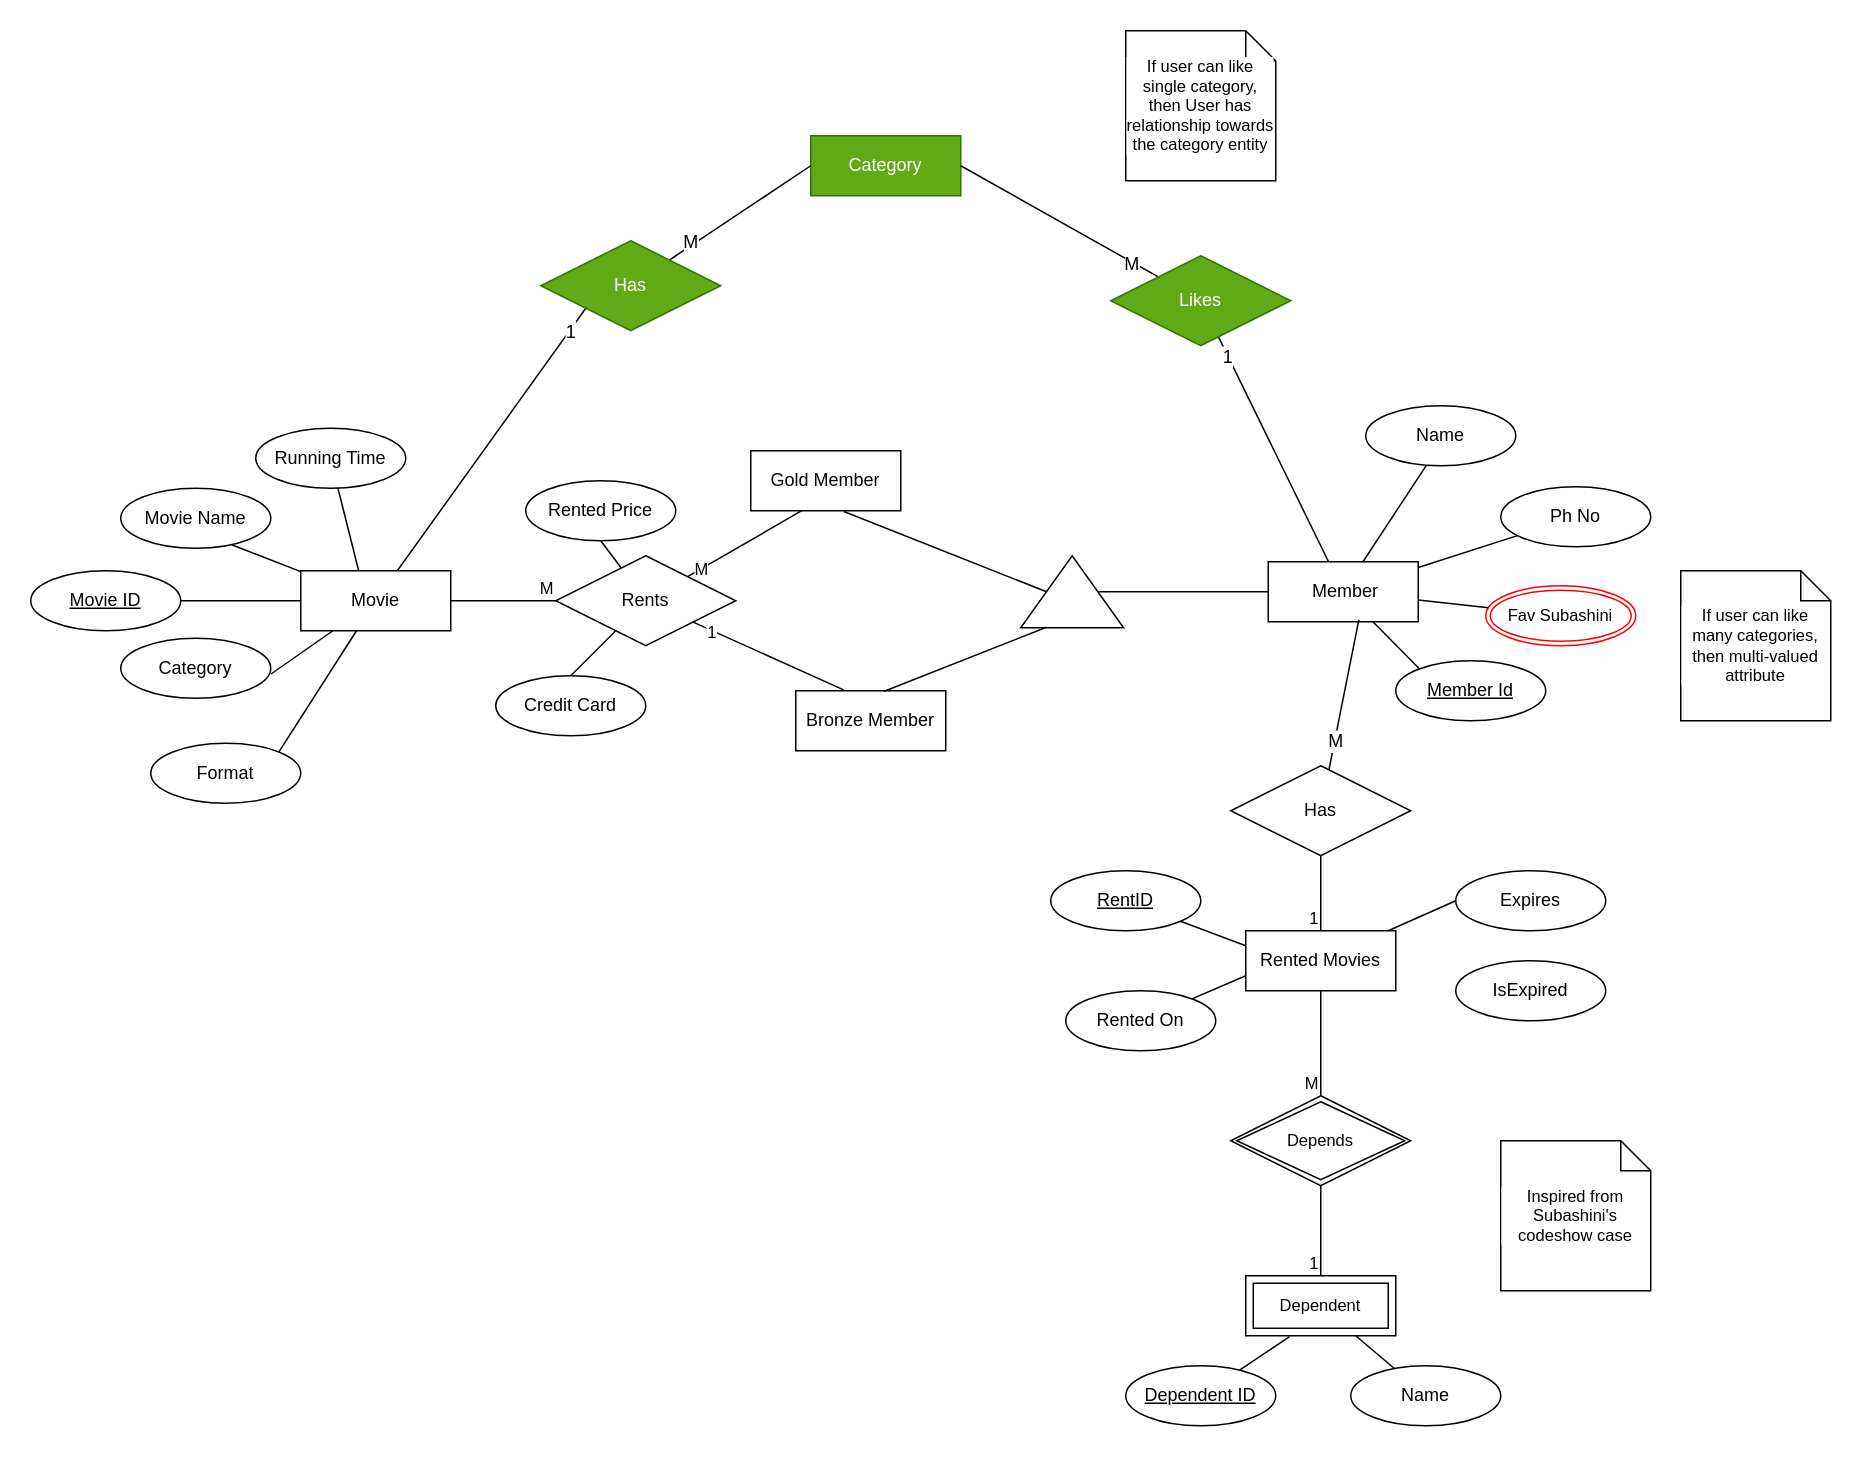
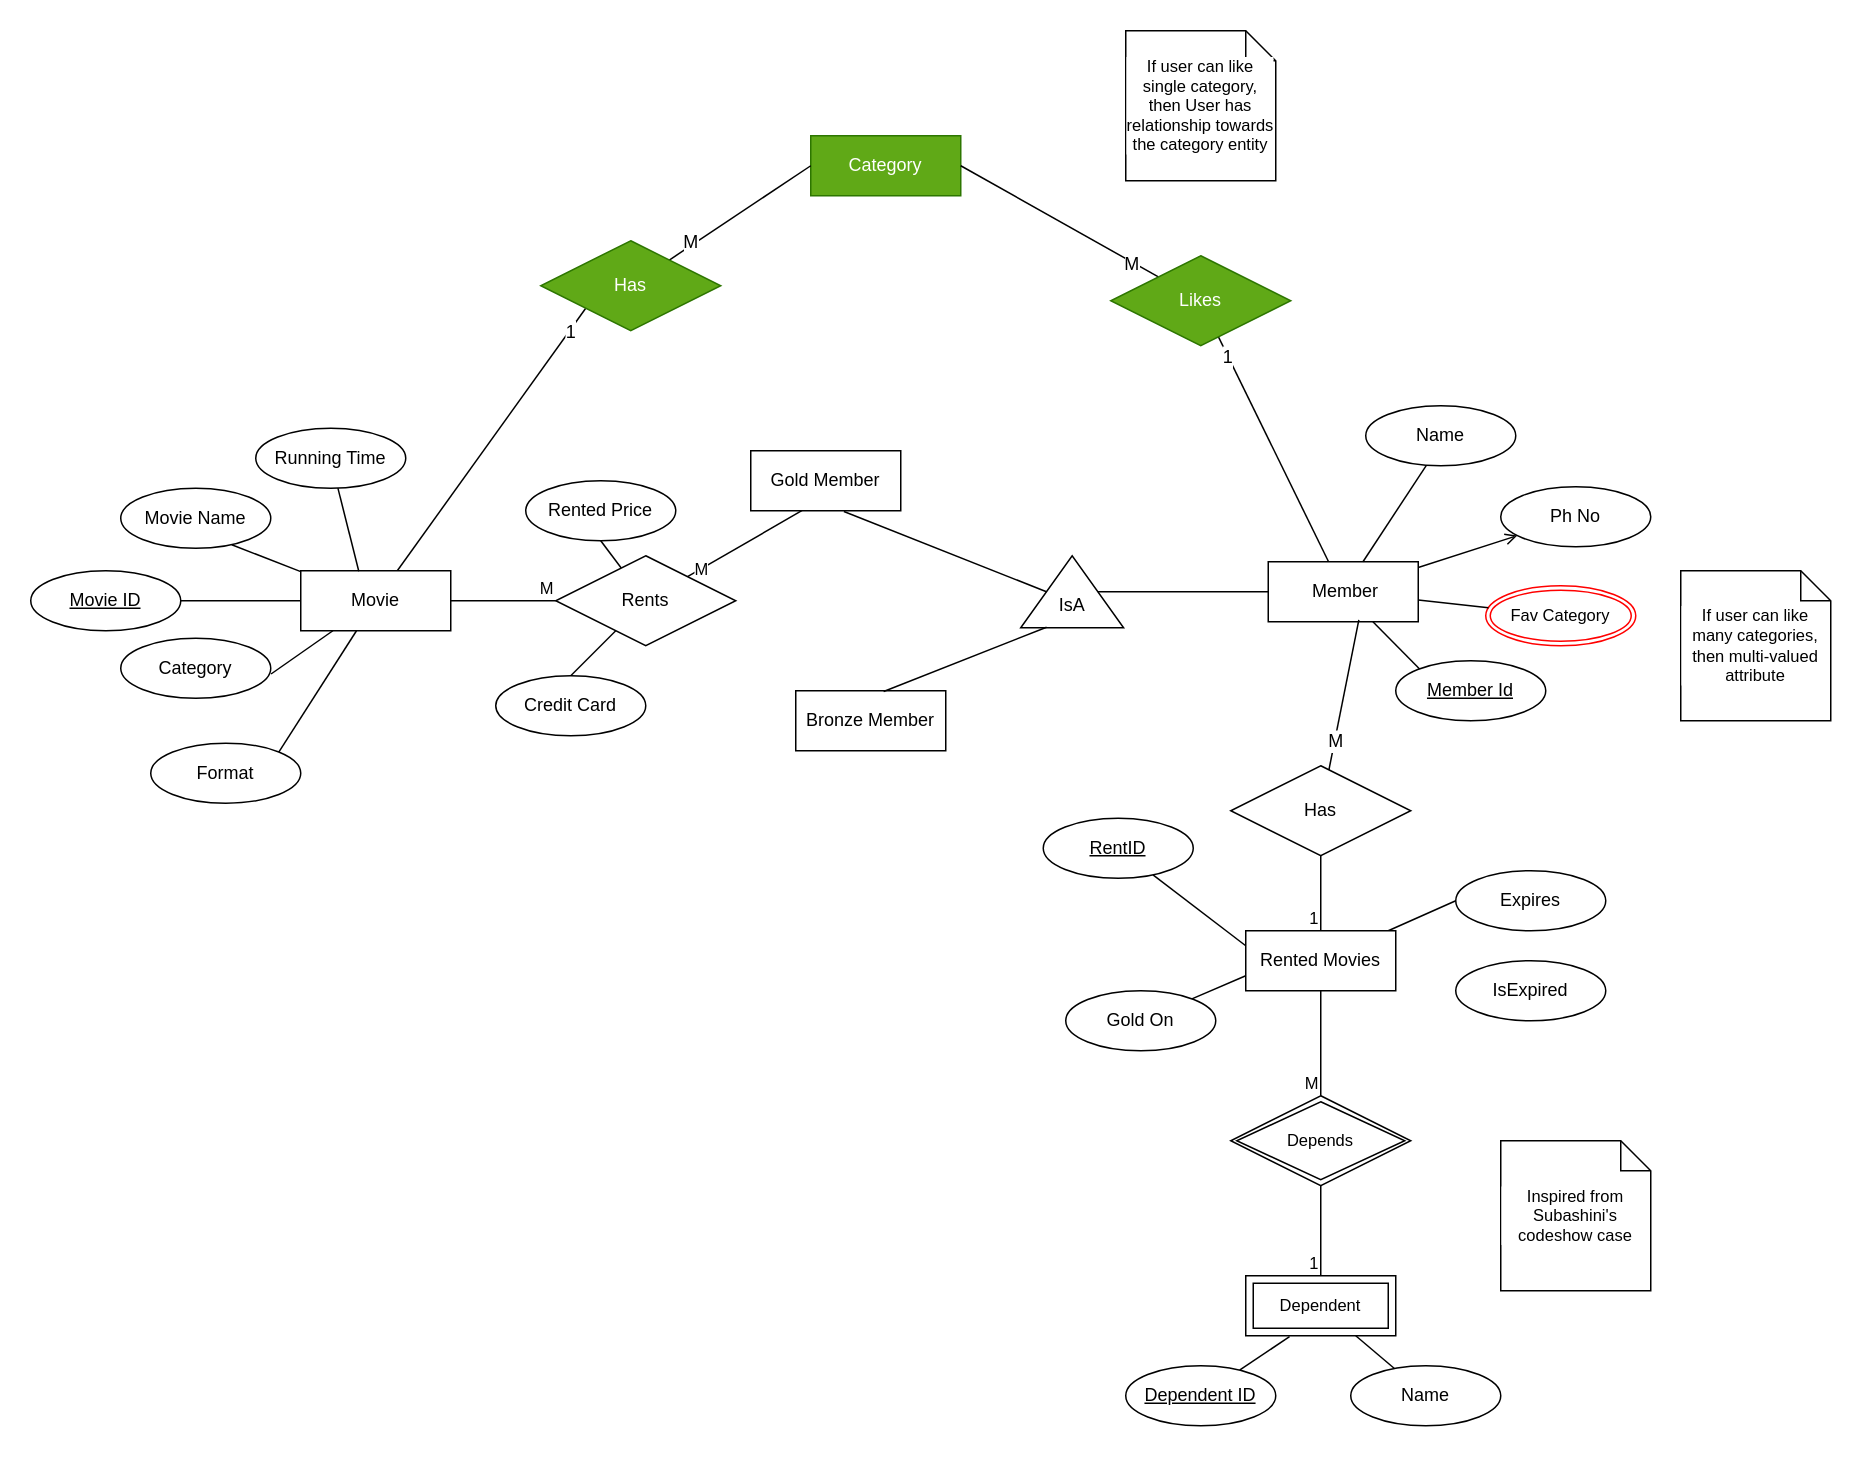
edge "Ph No" -- "Member": arrowhead none -> open
node "IsA": added
node "Fav Subashini": label "Fav Subashini" -> "Fav Category"
edge "Rents" -- "Bronze Member": removed, label "1"
node "RentID": moved (1126, 901) -> (1118, 848)
node "Rented On": label "Rented On" -> "Gold On"
